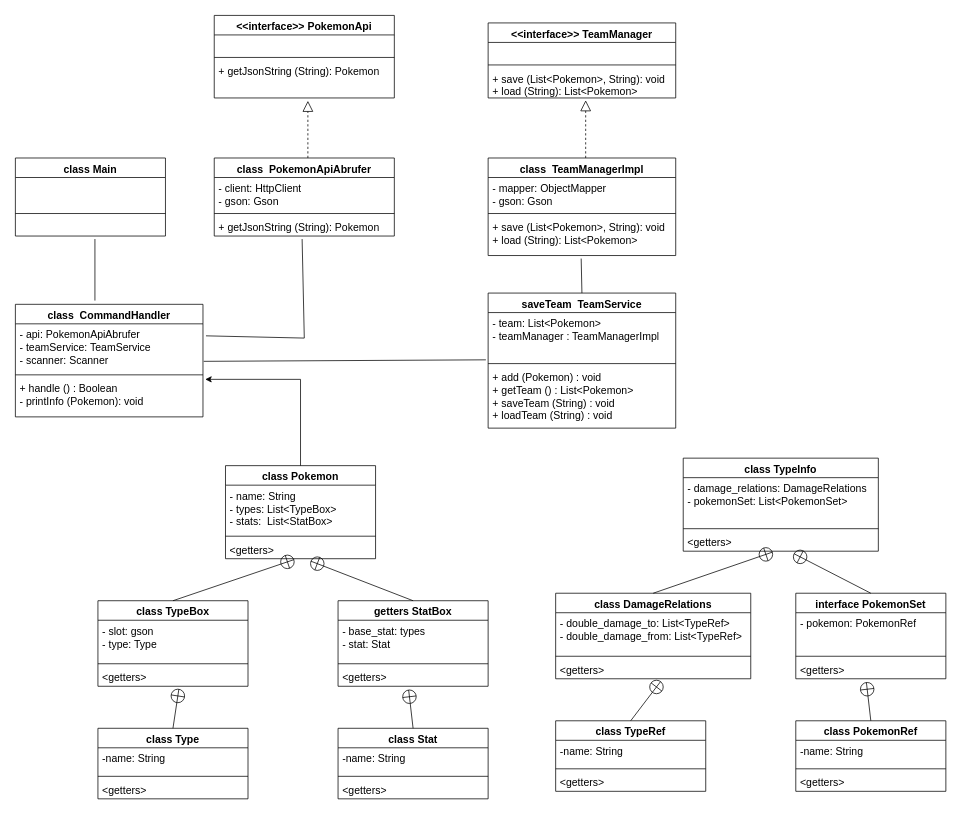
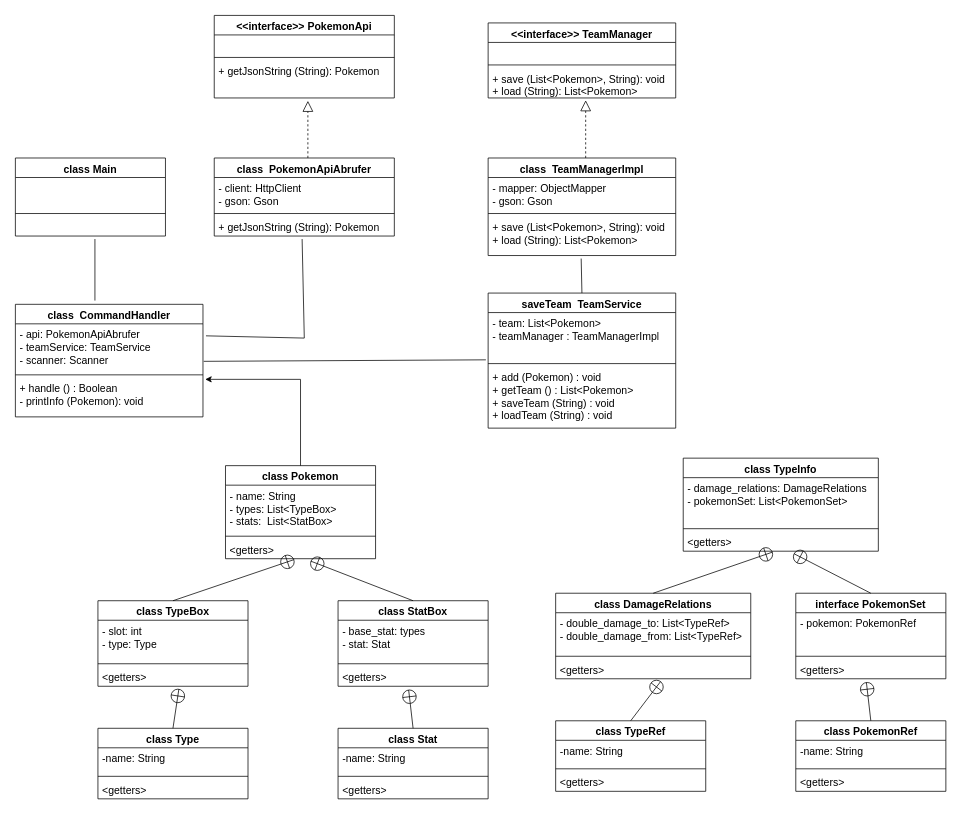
node "getters StatBox": label "getters StatBox" -> "class StatBox"
node "- slot: gson - type: Type": label "- slot: gson - type: Type" -> "- slot: int - type: Type"
